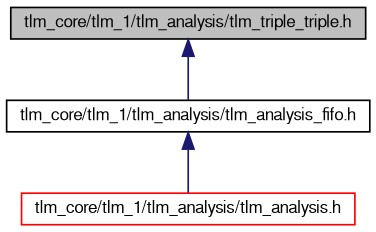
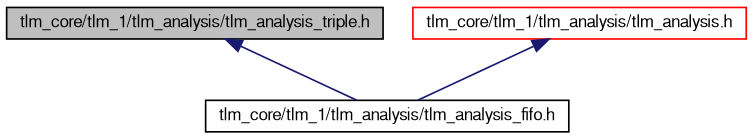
node "tlm_core/tlm_1/tlm_analysis/tlm_triple_triple.h": label "tlm_core/tlm_1/tlm_analysis/tlm_triple_triple.h" -> "tlm_core/tlm_1/tlm_analysis/tlm_analysis_triple.h"
edge "tlm_core/tlm_1/tlm_analysis/tlm_analysis.h" -> "tlm_core/tlm_1/tlm_analysis/tlm_analysis_fifo.h": reversed
